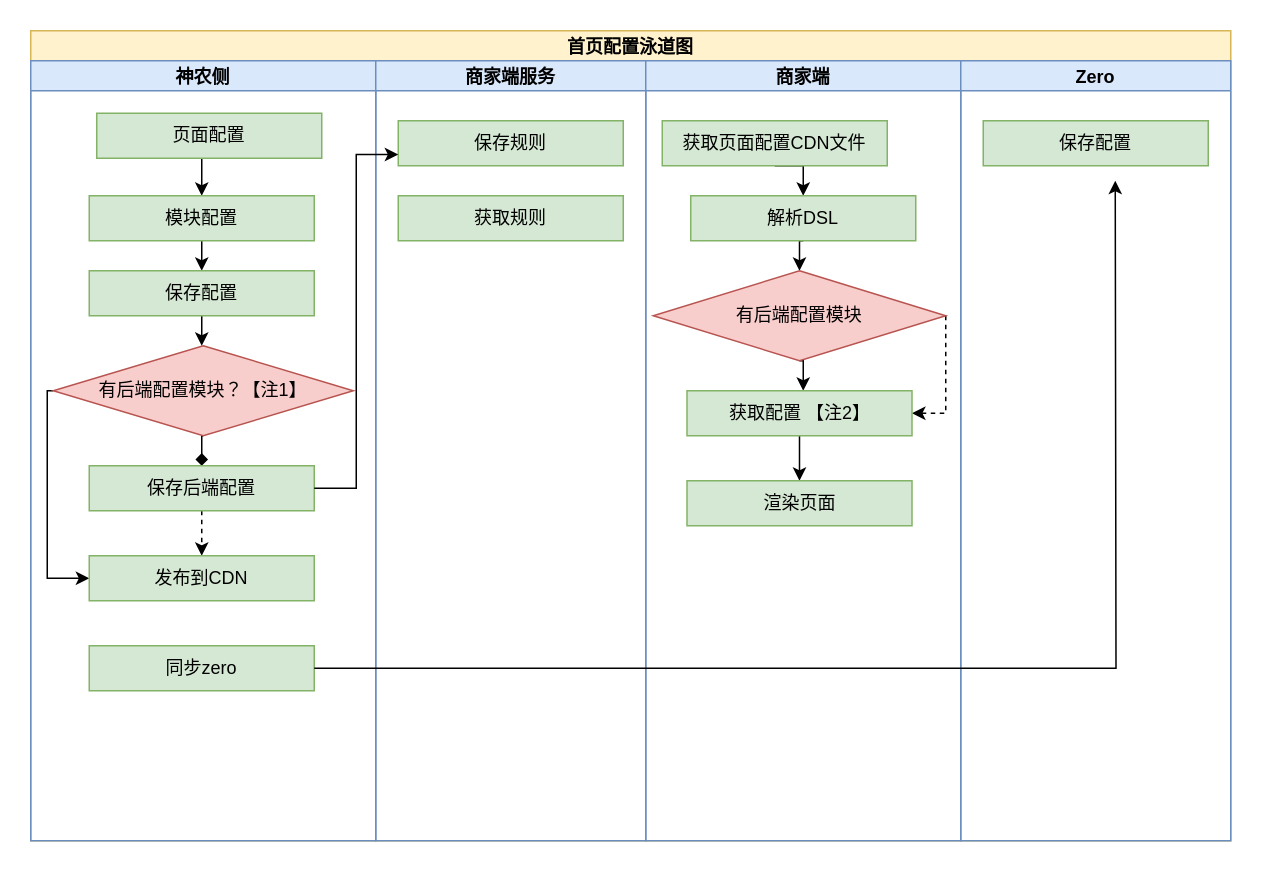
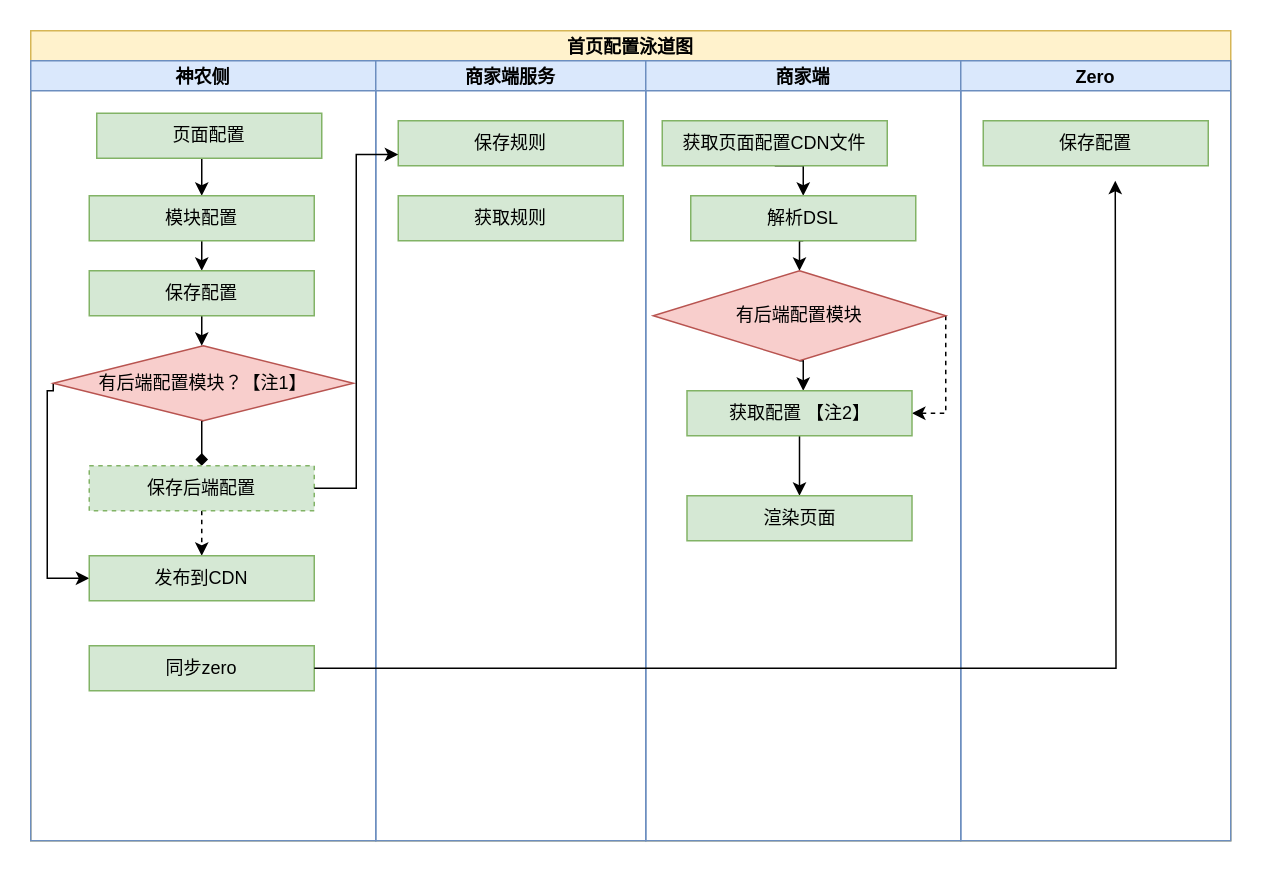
node "有后端配置模块？【注1】": size 300x90 -> 300x75
node "保存后端配置": style solid -> dashed
node "渲染页面": moved (800, 503) -> (800, 518)
